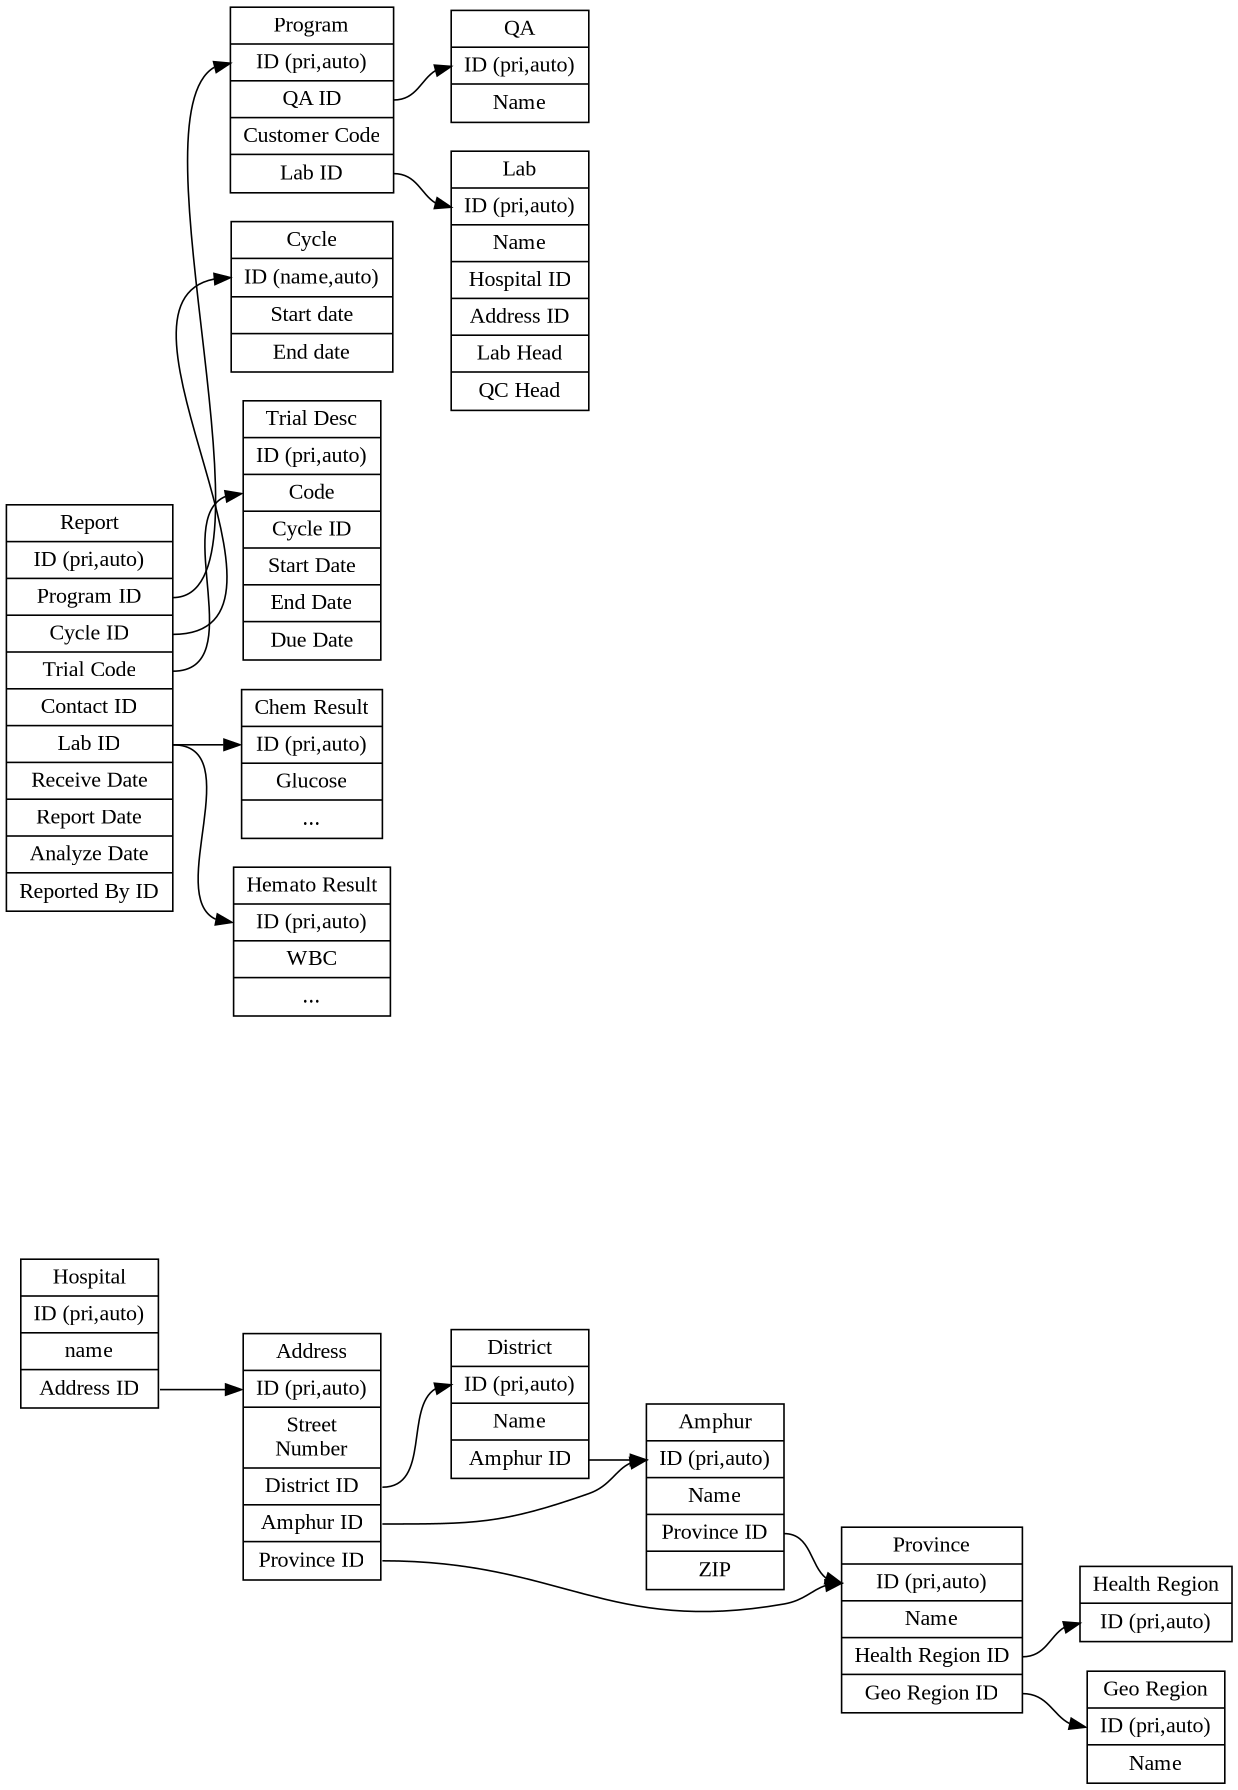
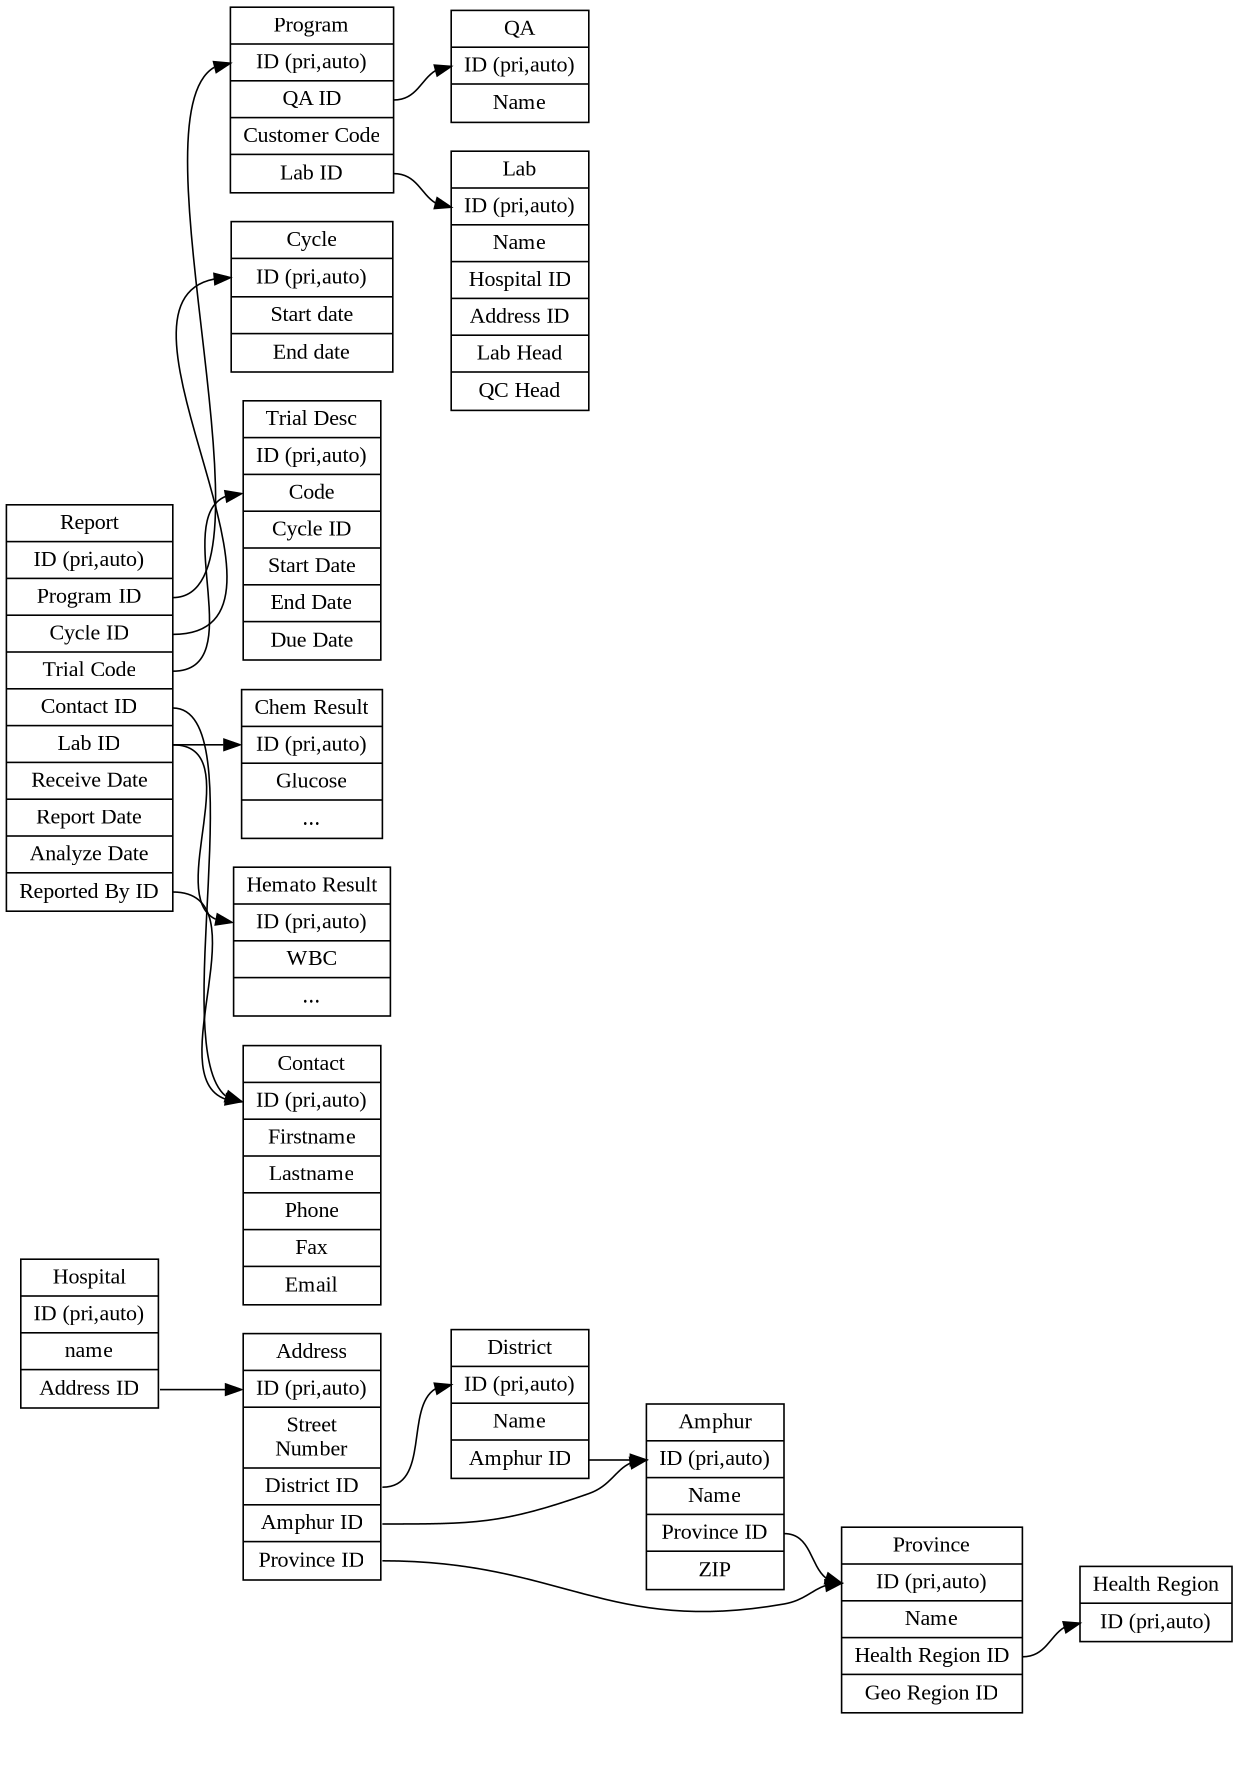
node "Cycle": text "ID (name,auto)" -> "ID (pri,auto)"
node "Contact": added
node "Geo Region": removed
